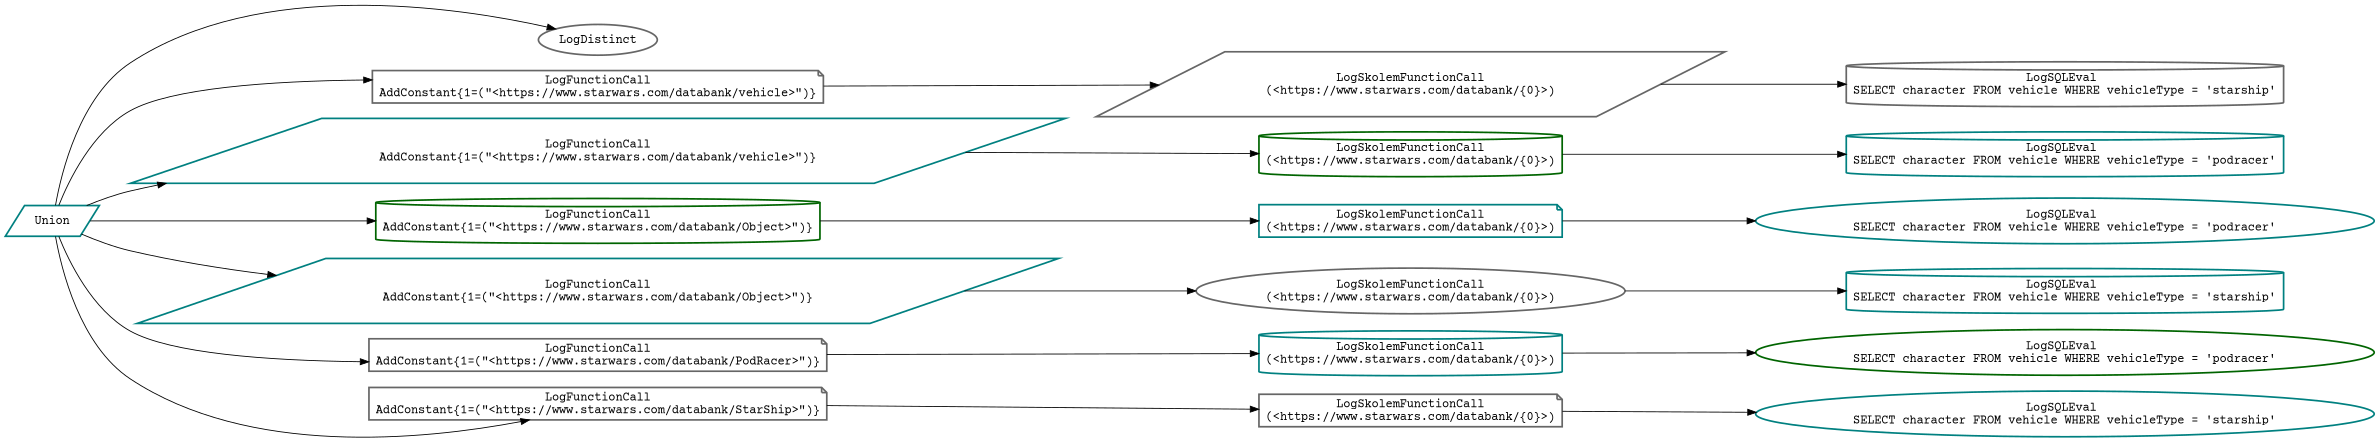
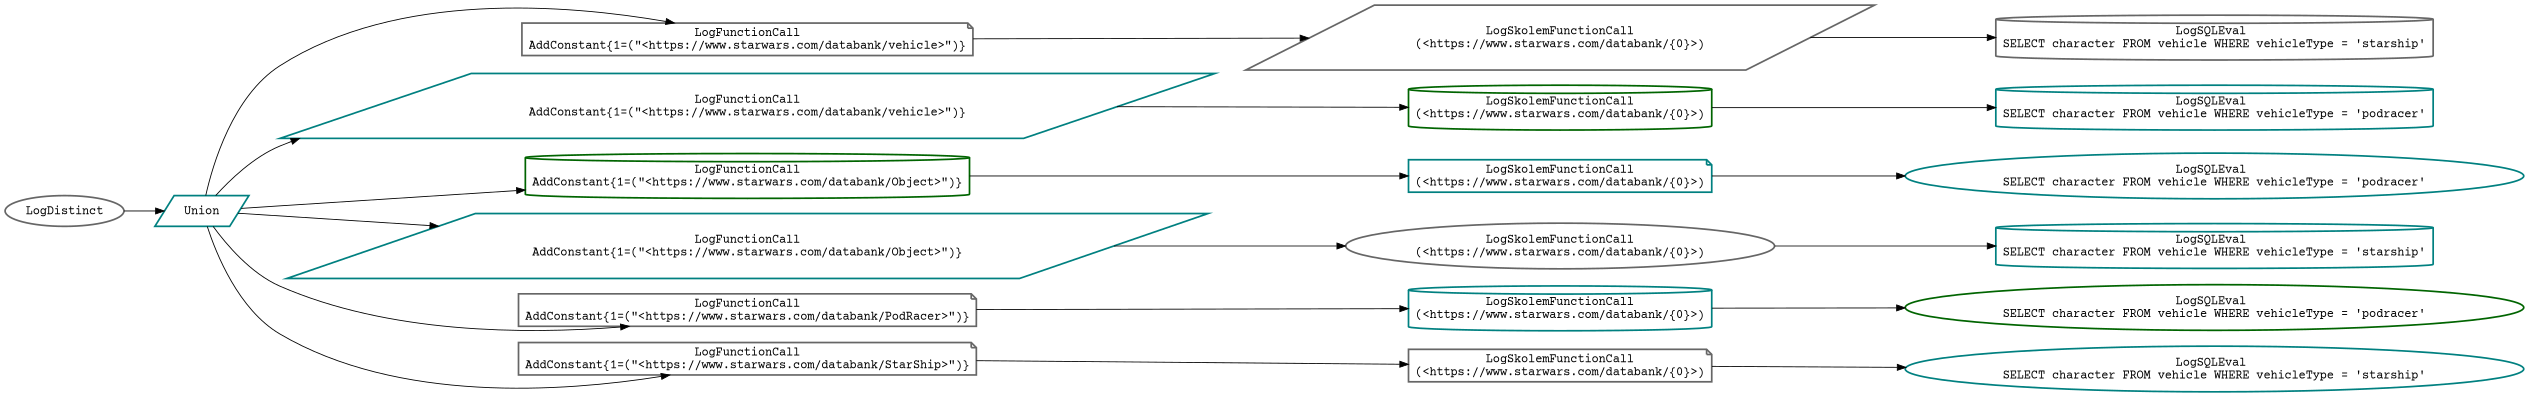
edge "Union" -> "LogDistinct": reversed
